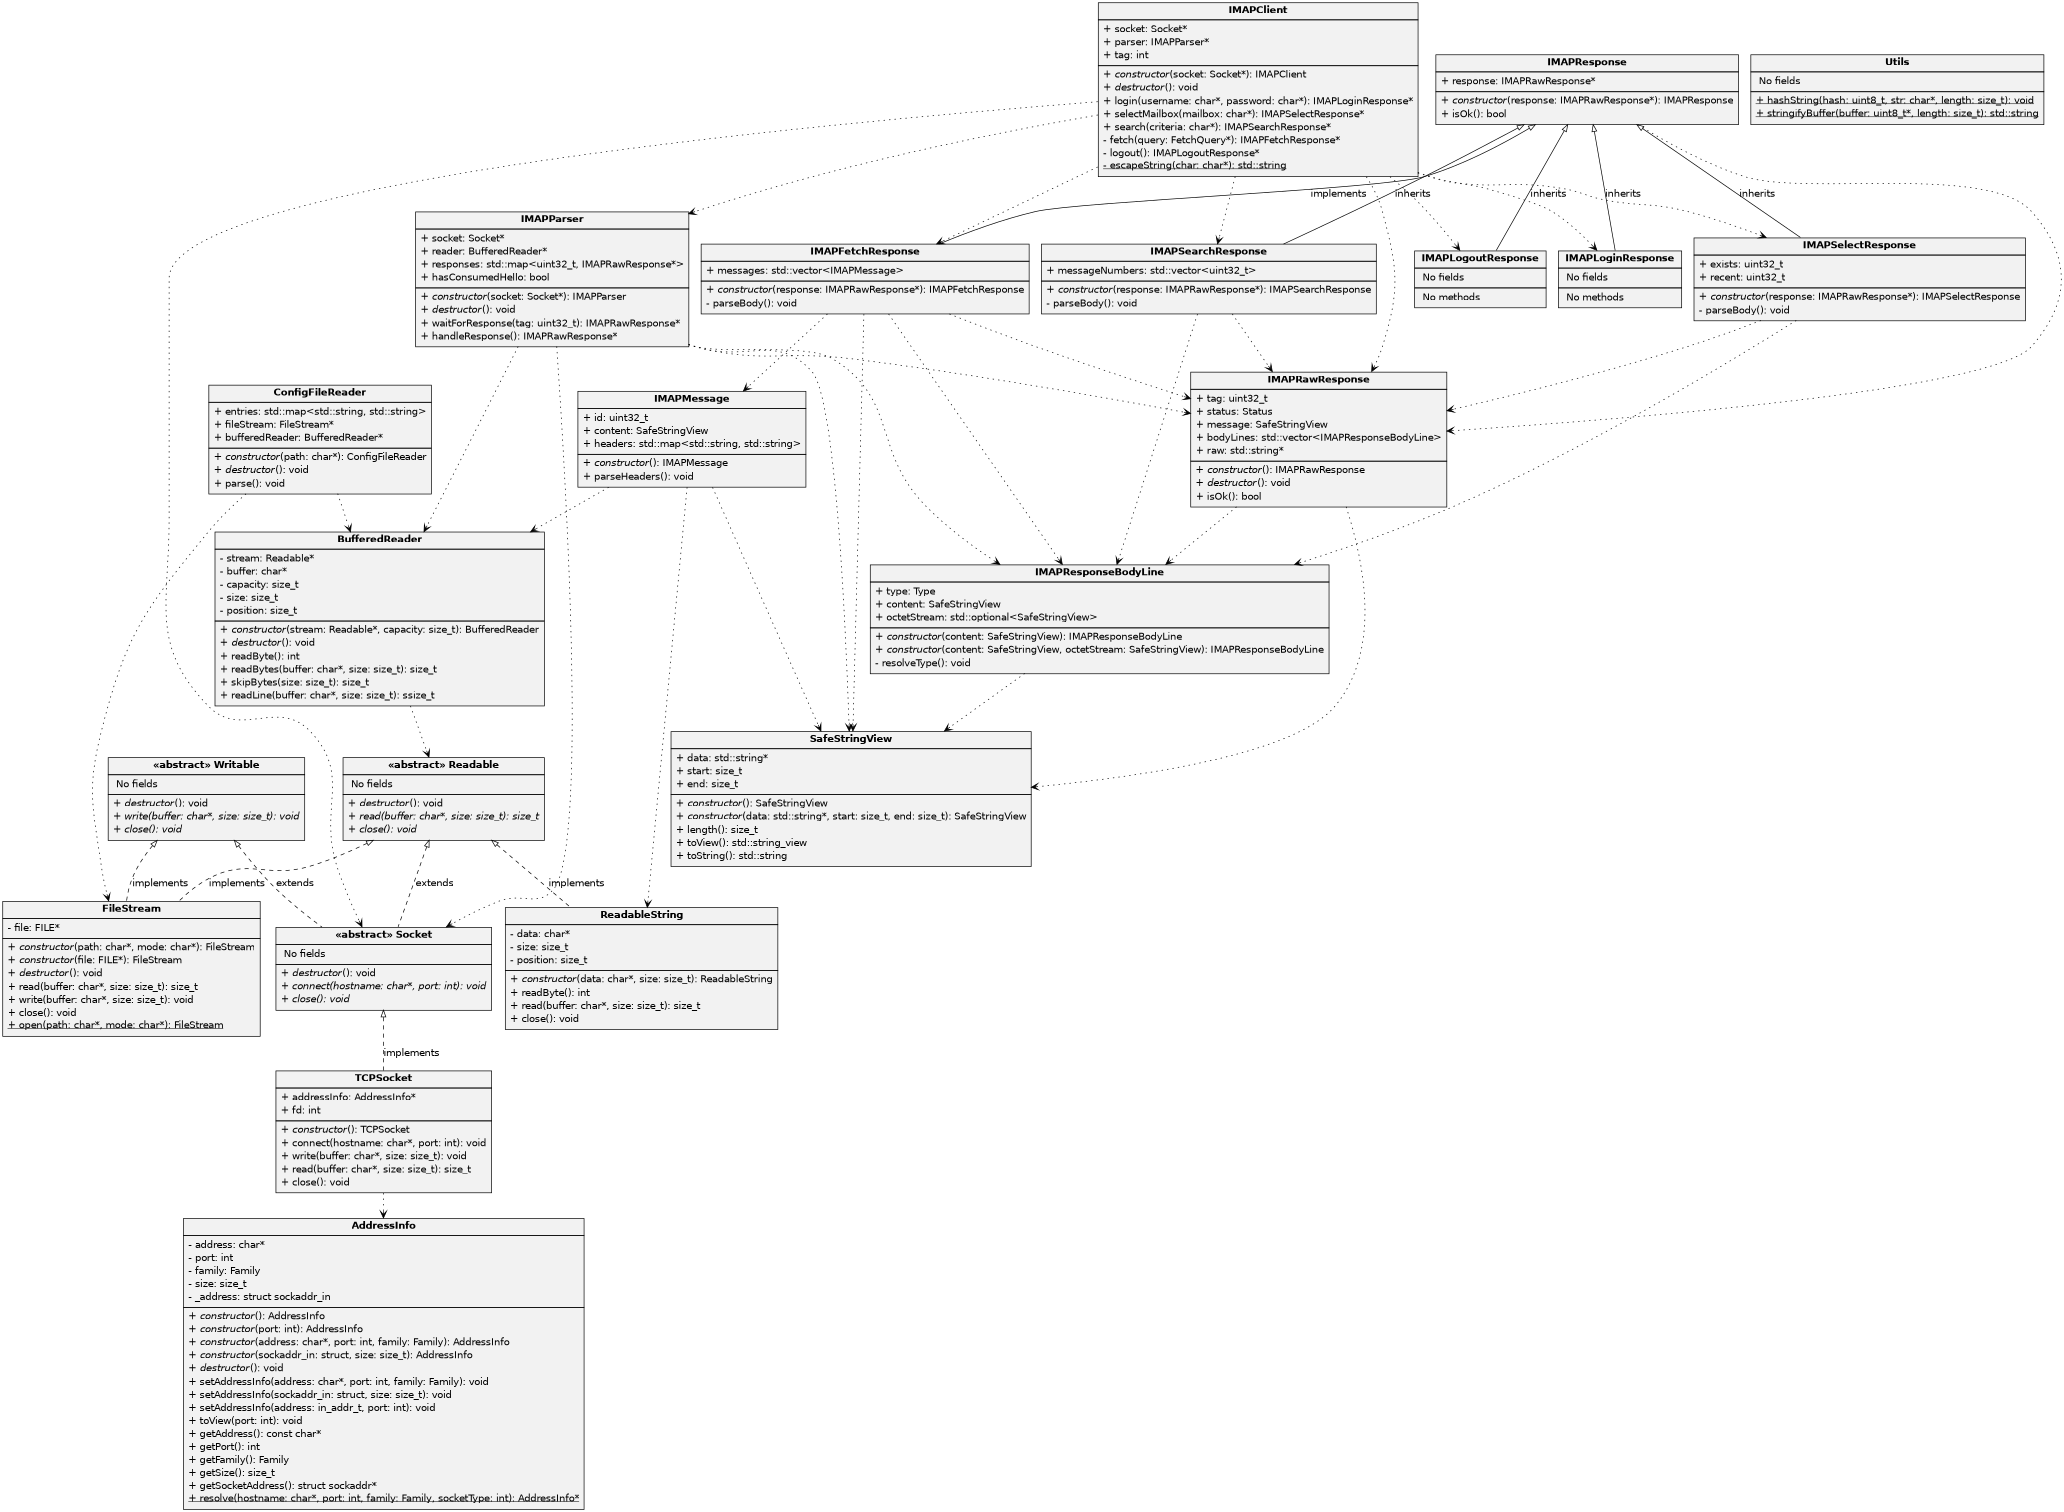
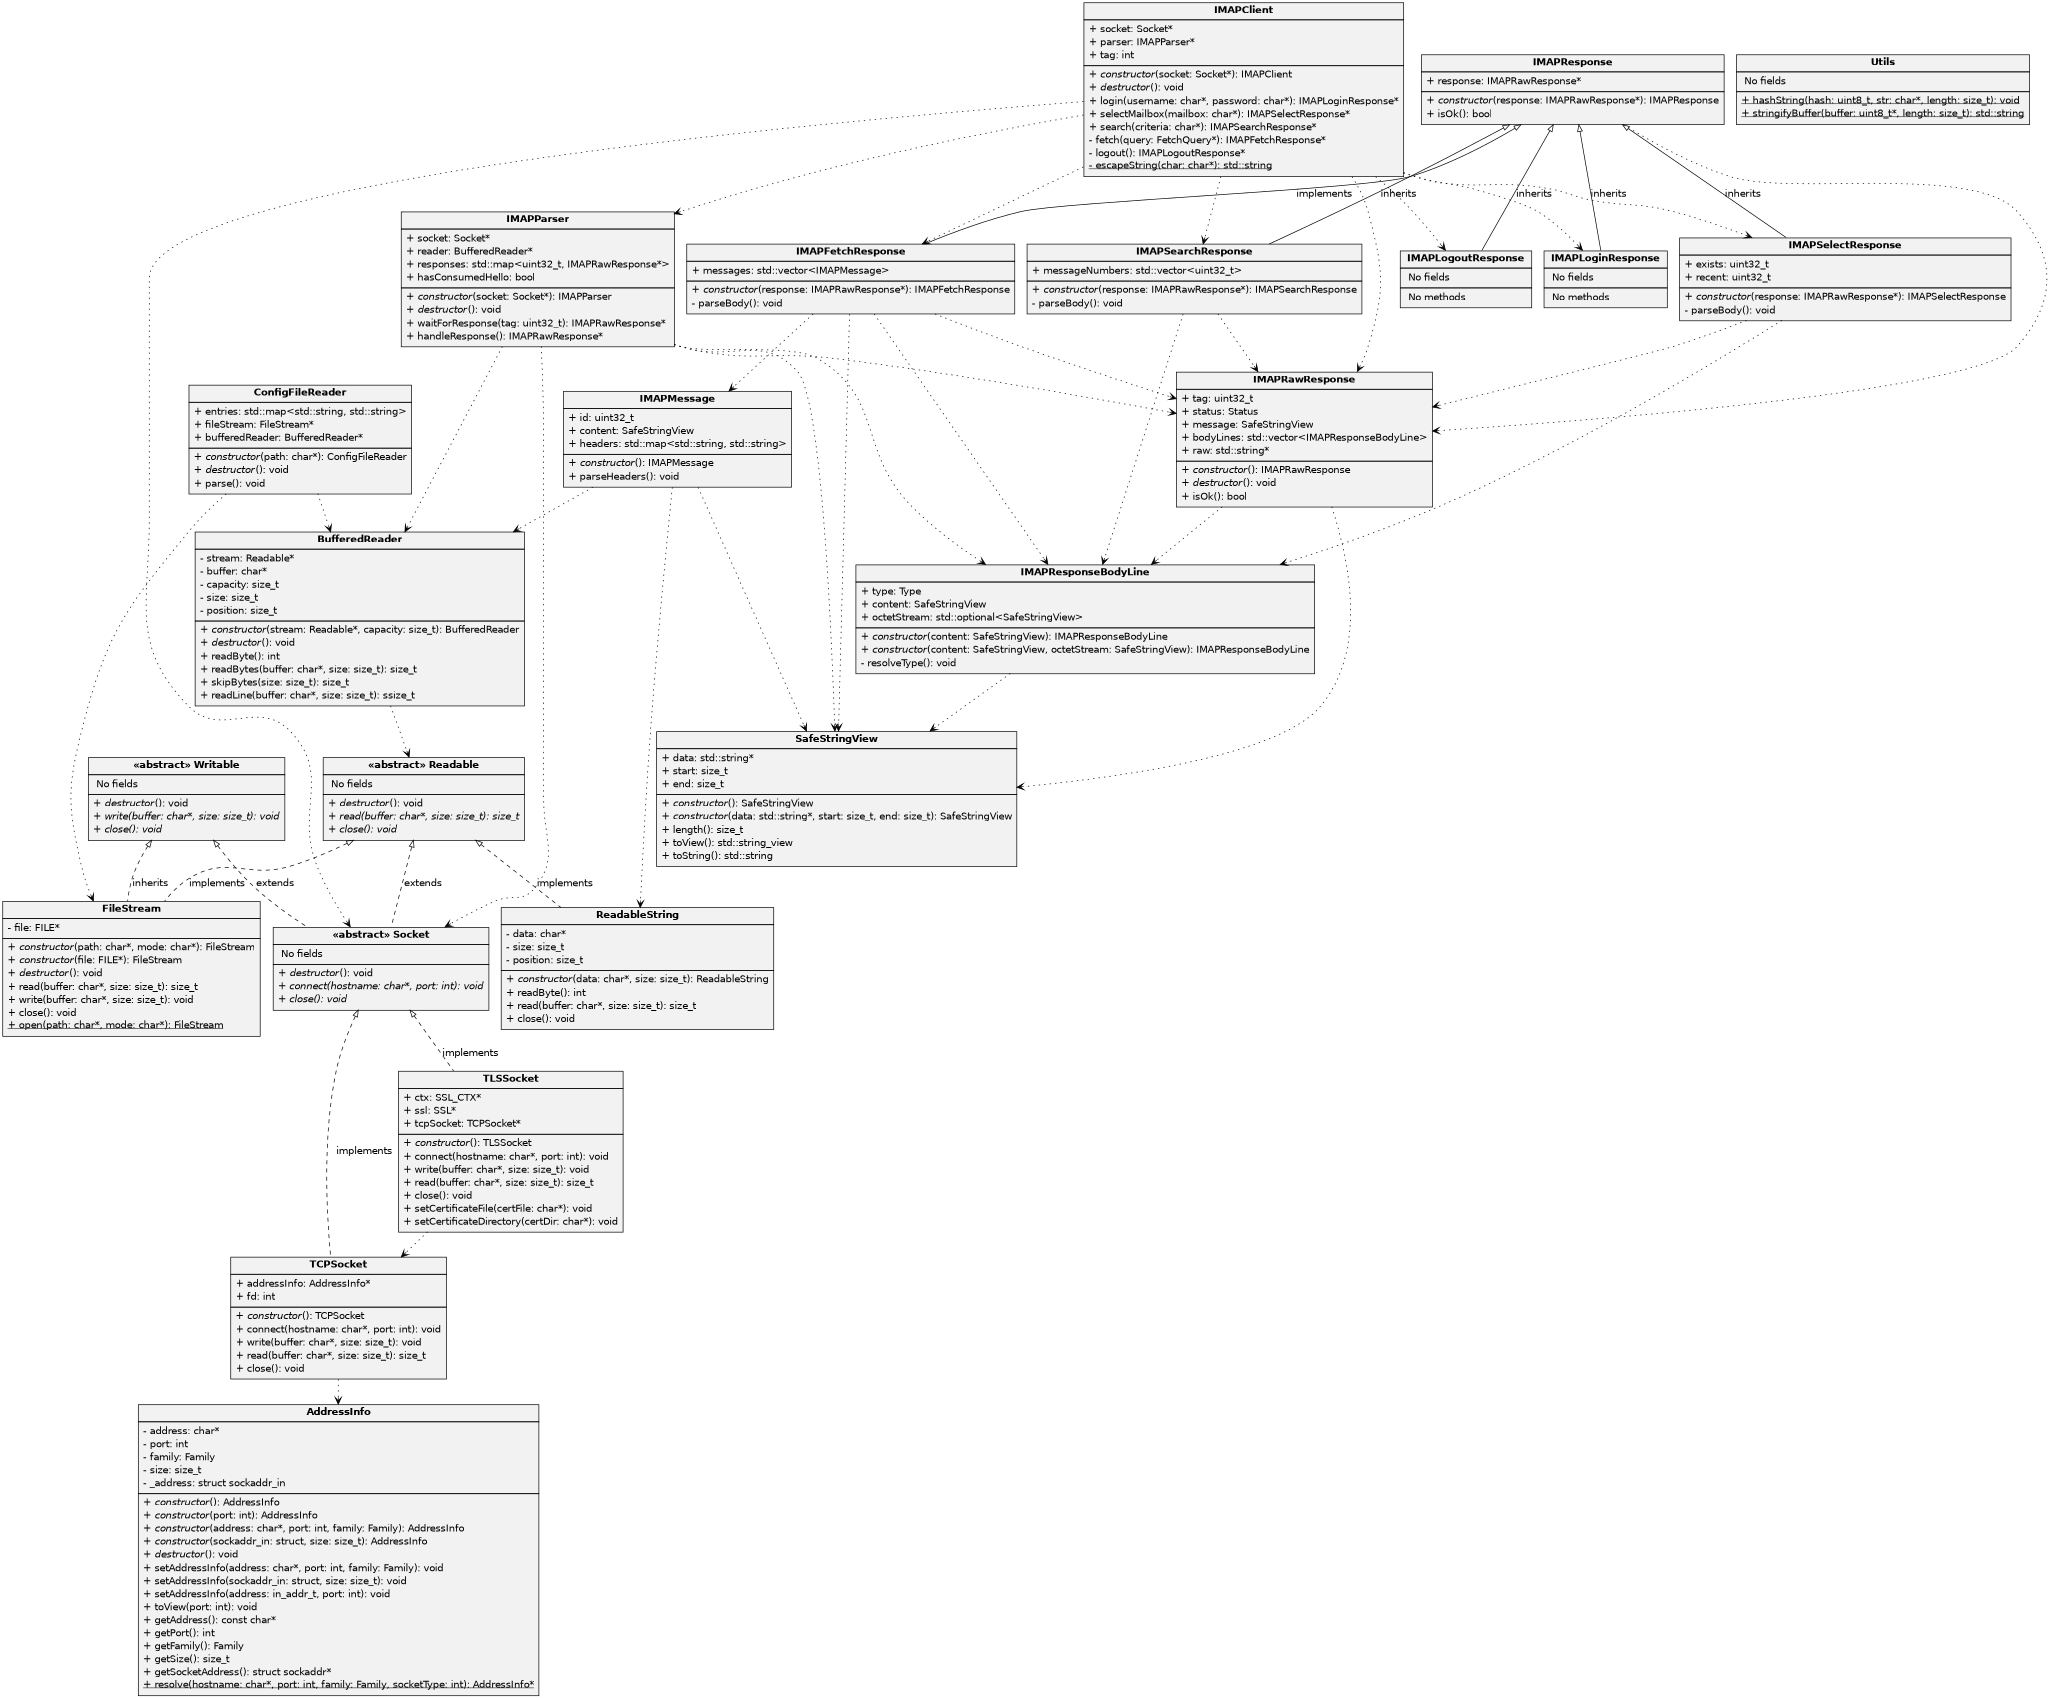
edge "FileStream" -> "«abstract» Writable": label "implements" -> "inherits"
node "TLSSocket": added
